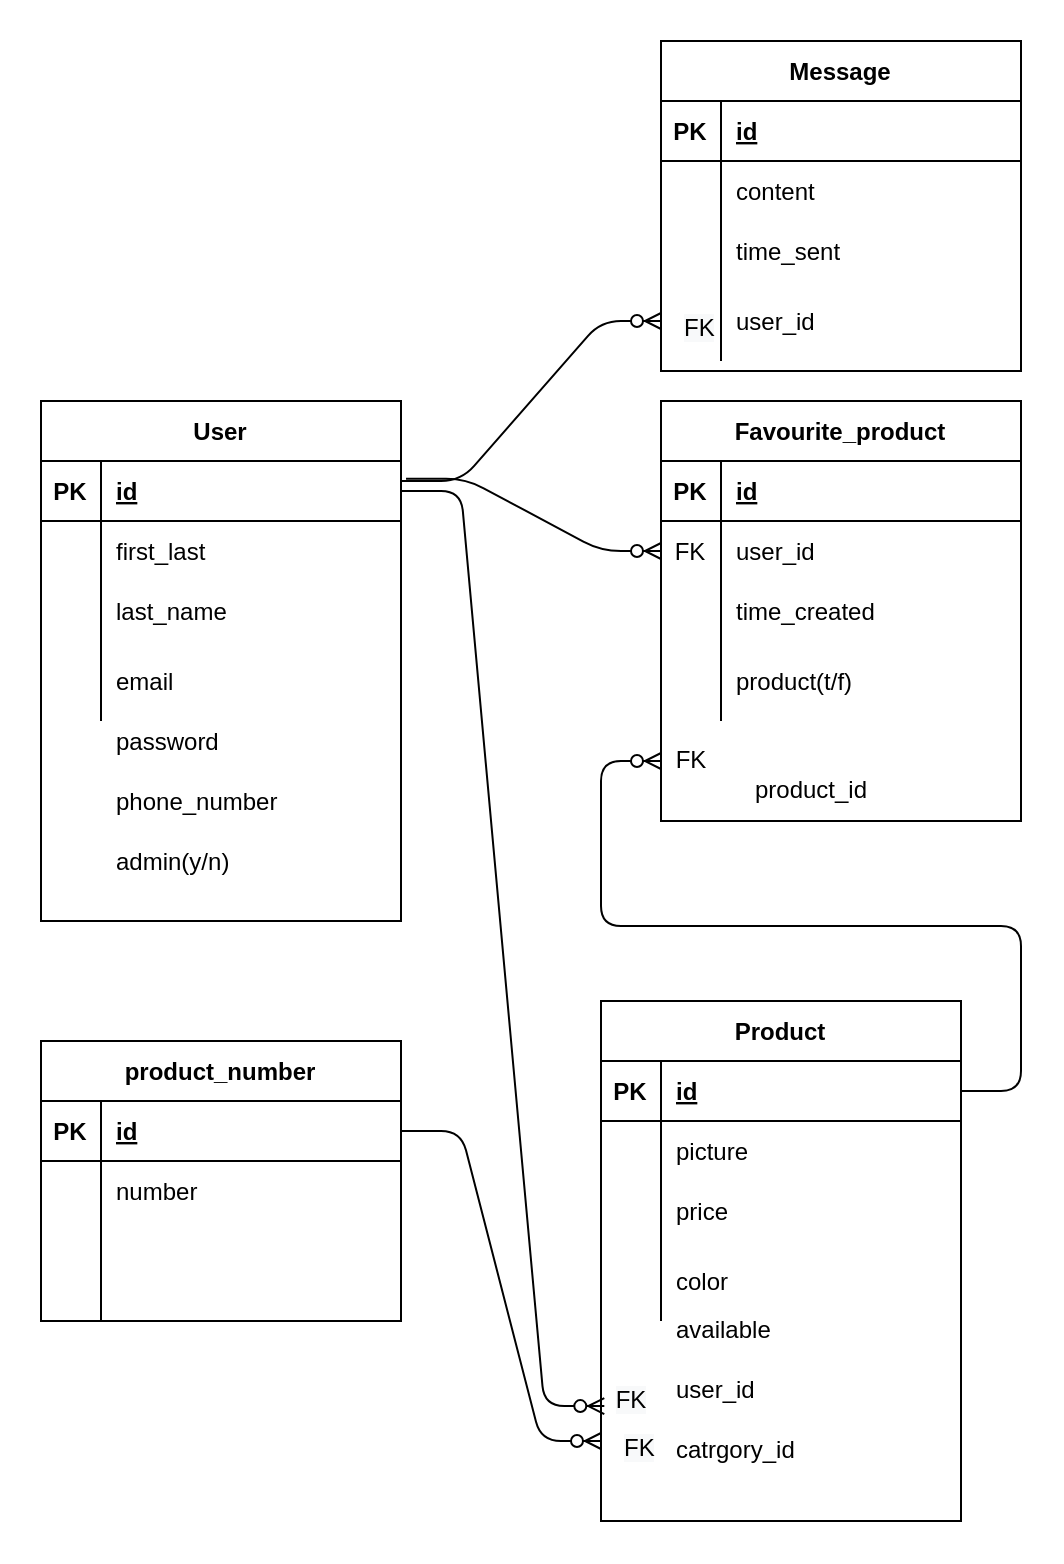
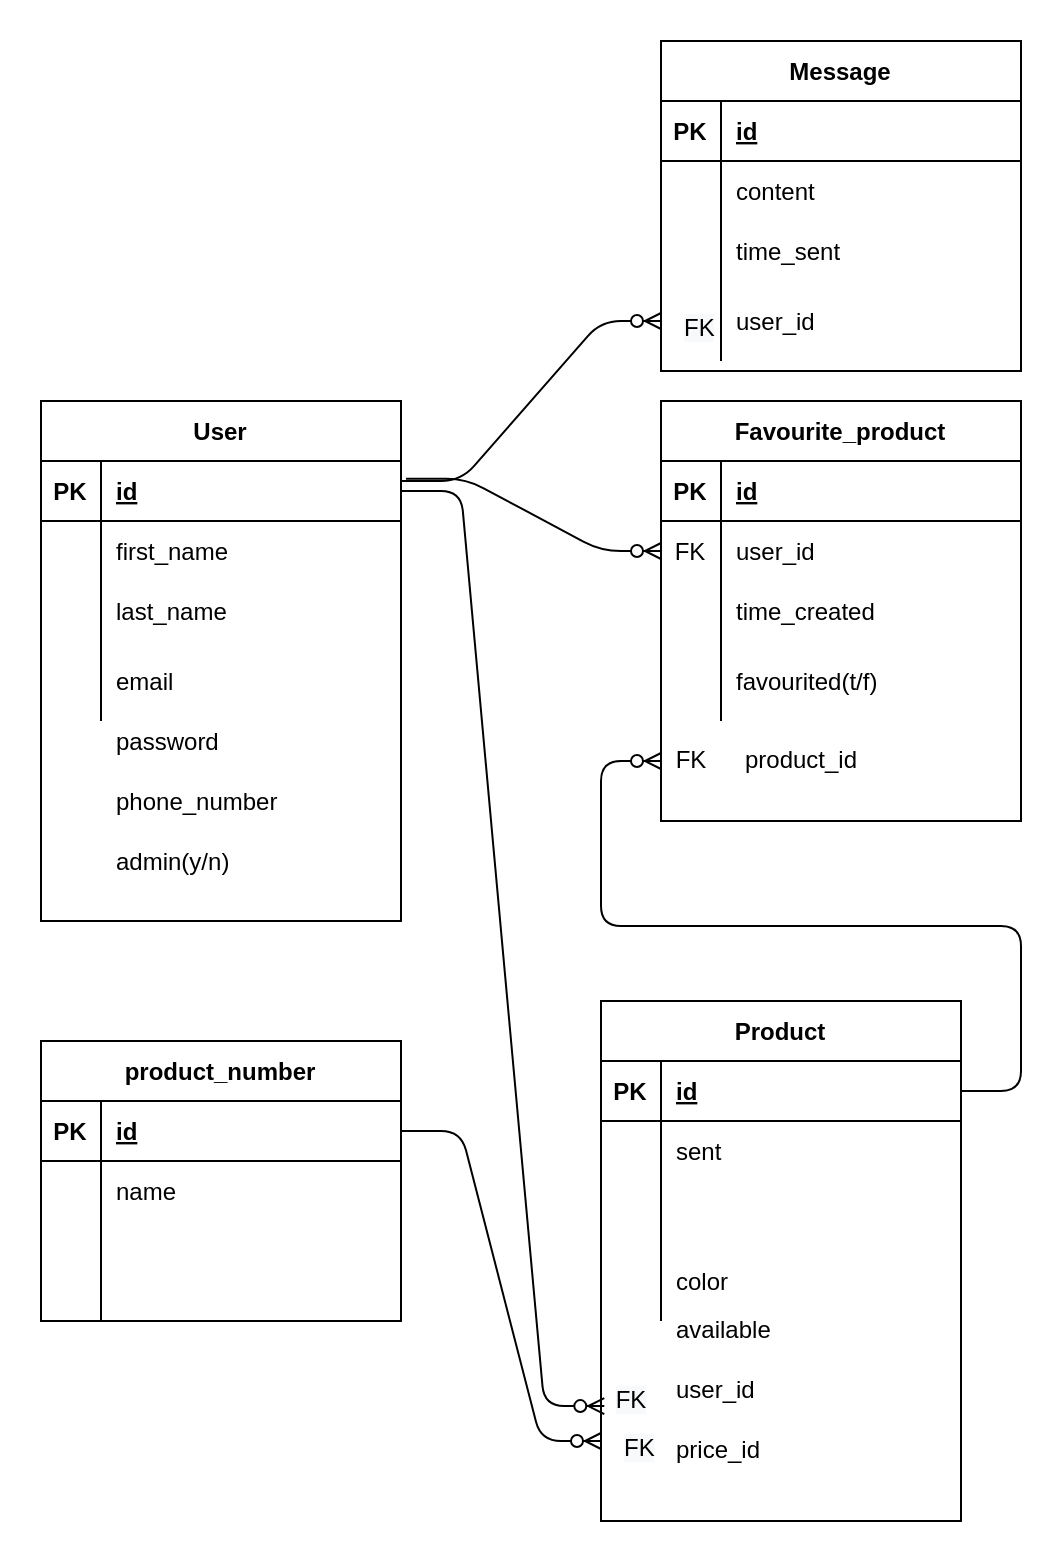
node "first_last": label "first_last" -> "first_name"
node "product(t/f)": label "product(t/f)" -> "favourited(t/f)"
node "product_id": moved (811, 791) -> (801, 761)
node "picture": label "picture" -> "sent"
node "number": label "number" -> "name"
node "price": removed
node "catrgory_id": label "catrgory_id" -> "price_id"
